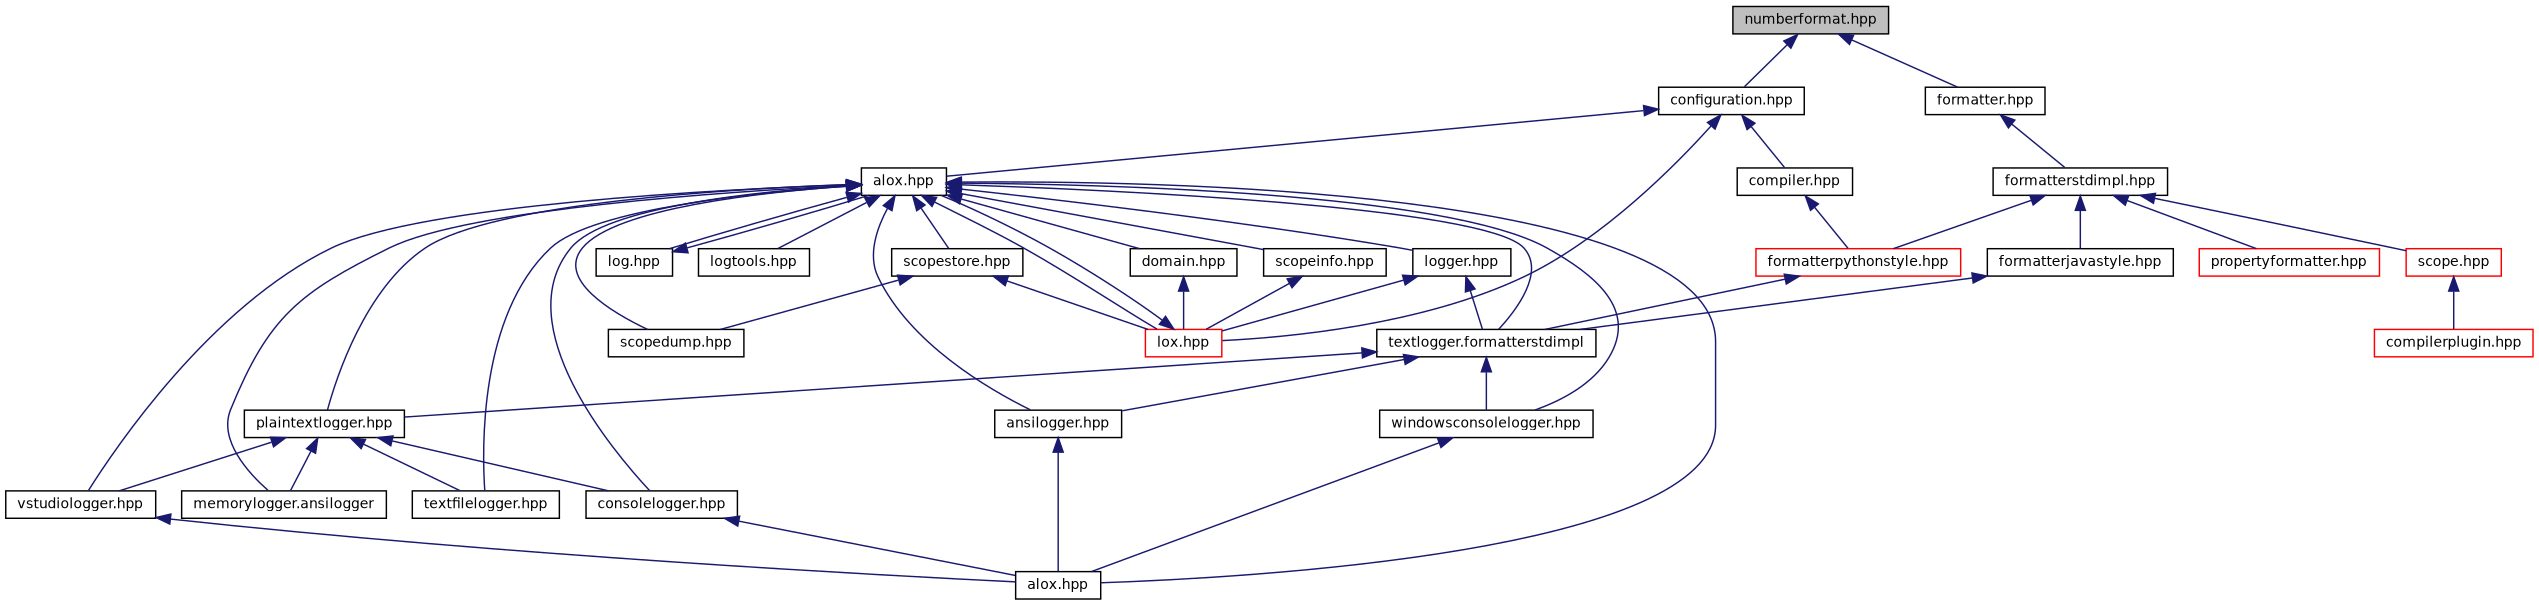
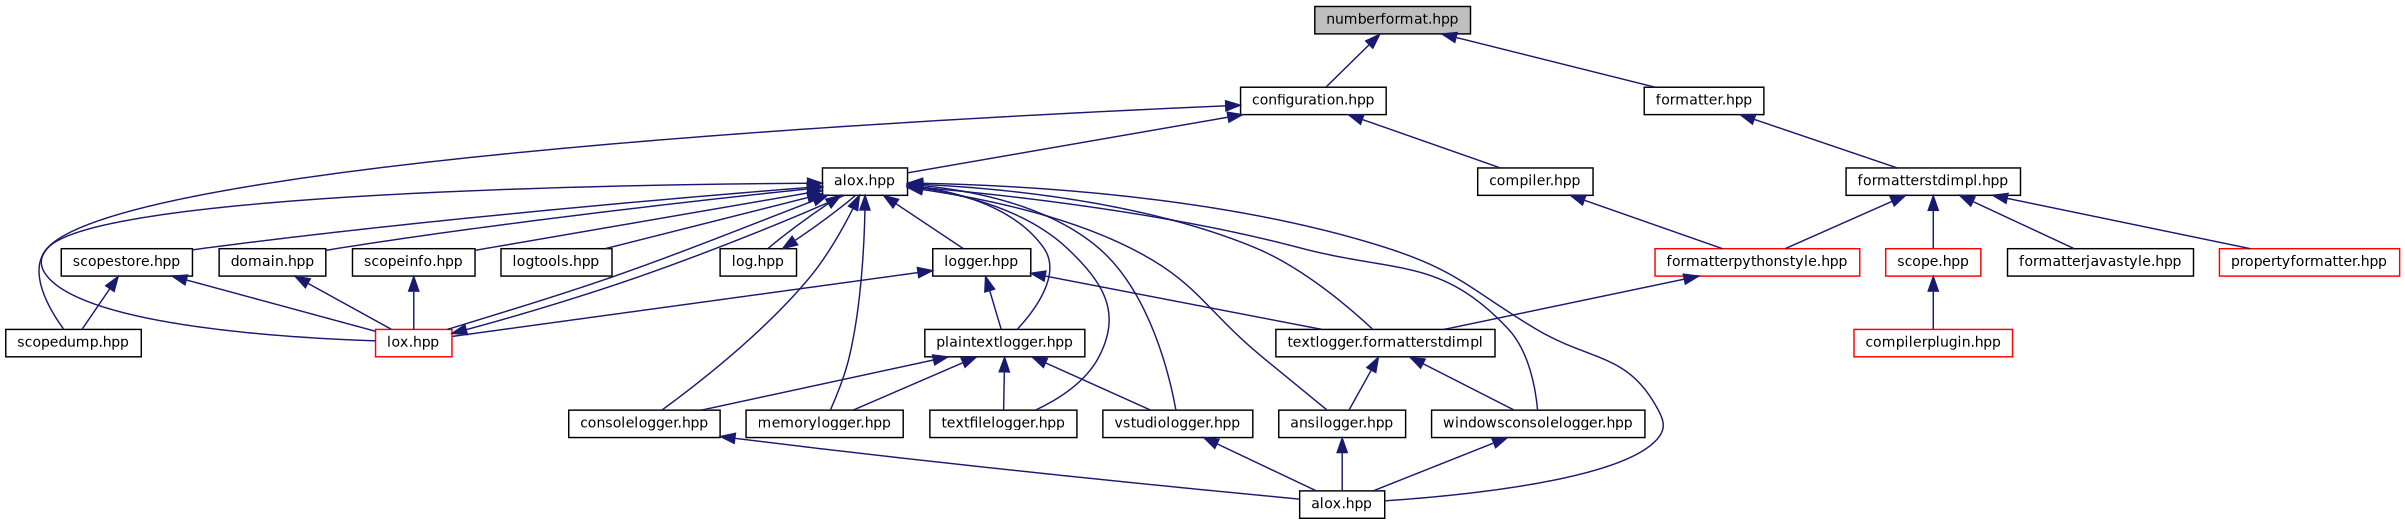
edge "textlogger.formatterstdimpl" -> "formatterjavastyle.hpp": removed
edge "plaintextlogger.hpp" -> "textlogger.formatterstdimpl": now "plaintextlogger.hpp" -> "logger.hpp"
node "memorylogger.ansilogger": label "memorylogger.ansilogger" -> "memorylogger.hpp"
